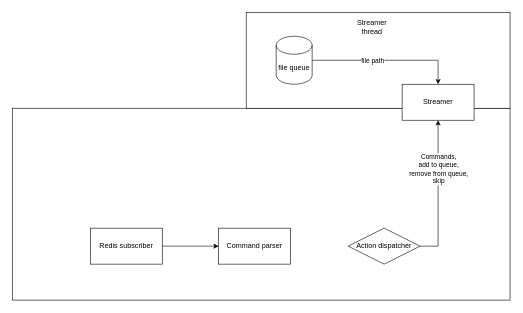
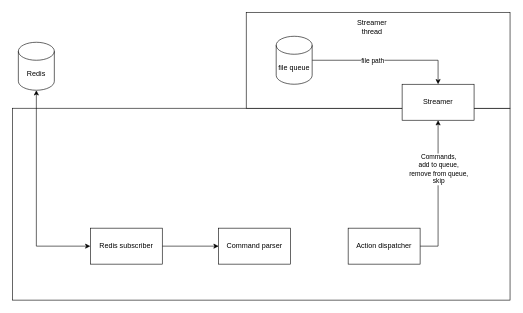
node "Redis": added
edge "Redis" -- "Redis subscriber": added
node "Action dispatcher": shape diamond -> rectangle
